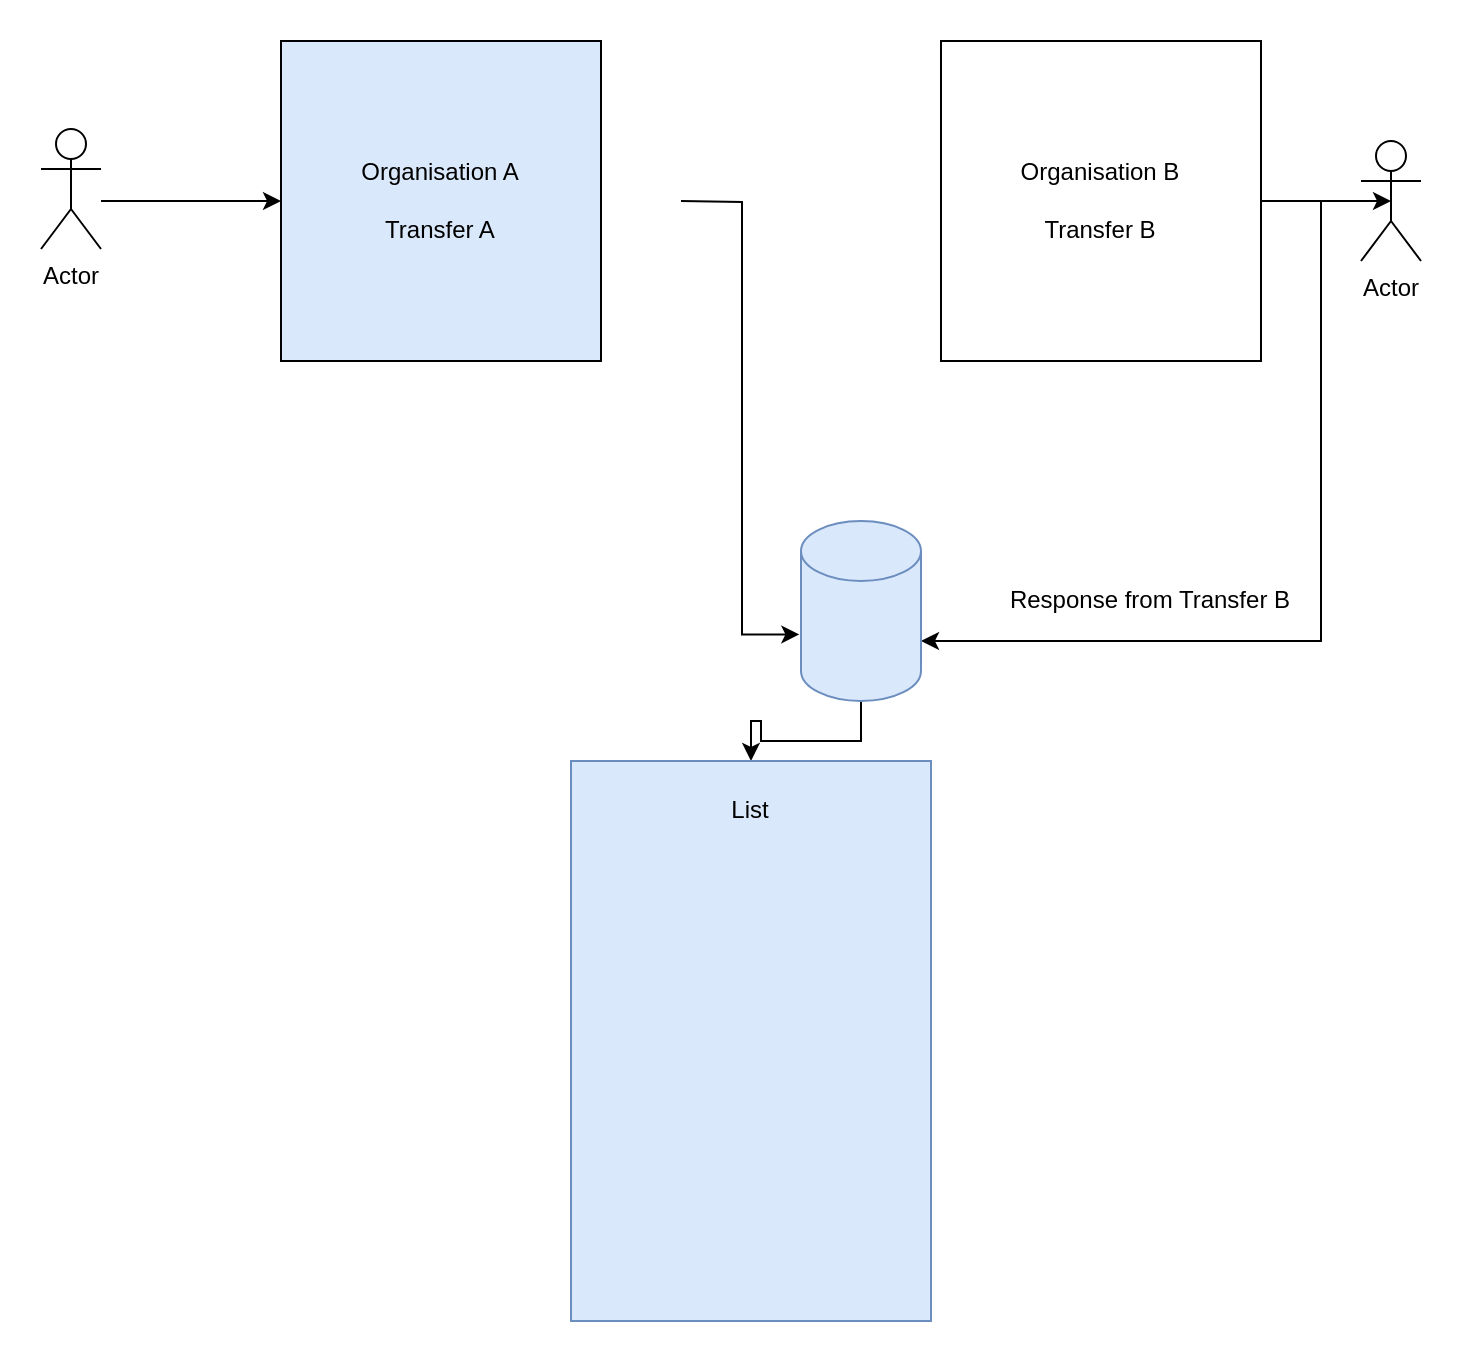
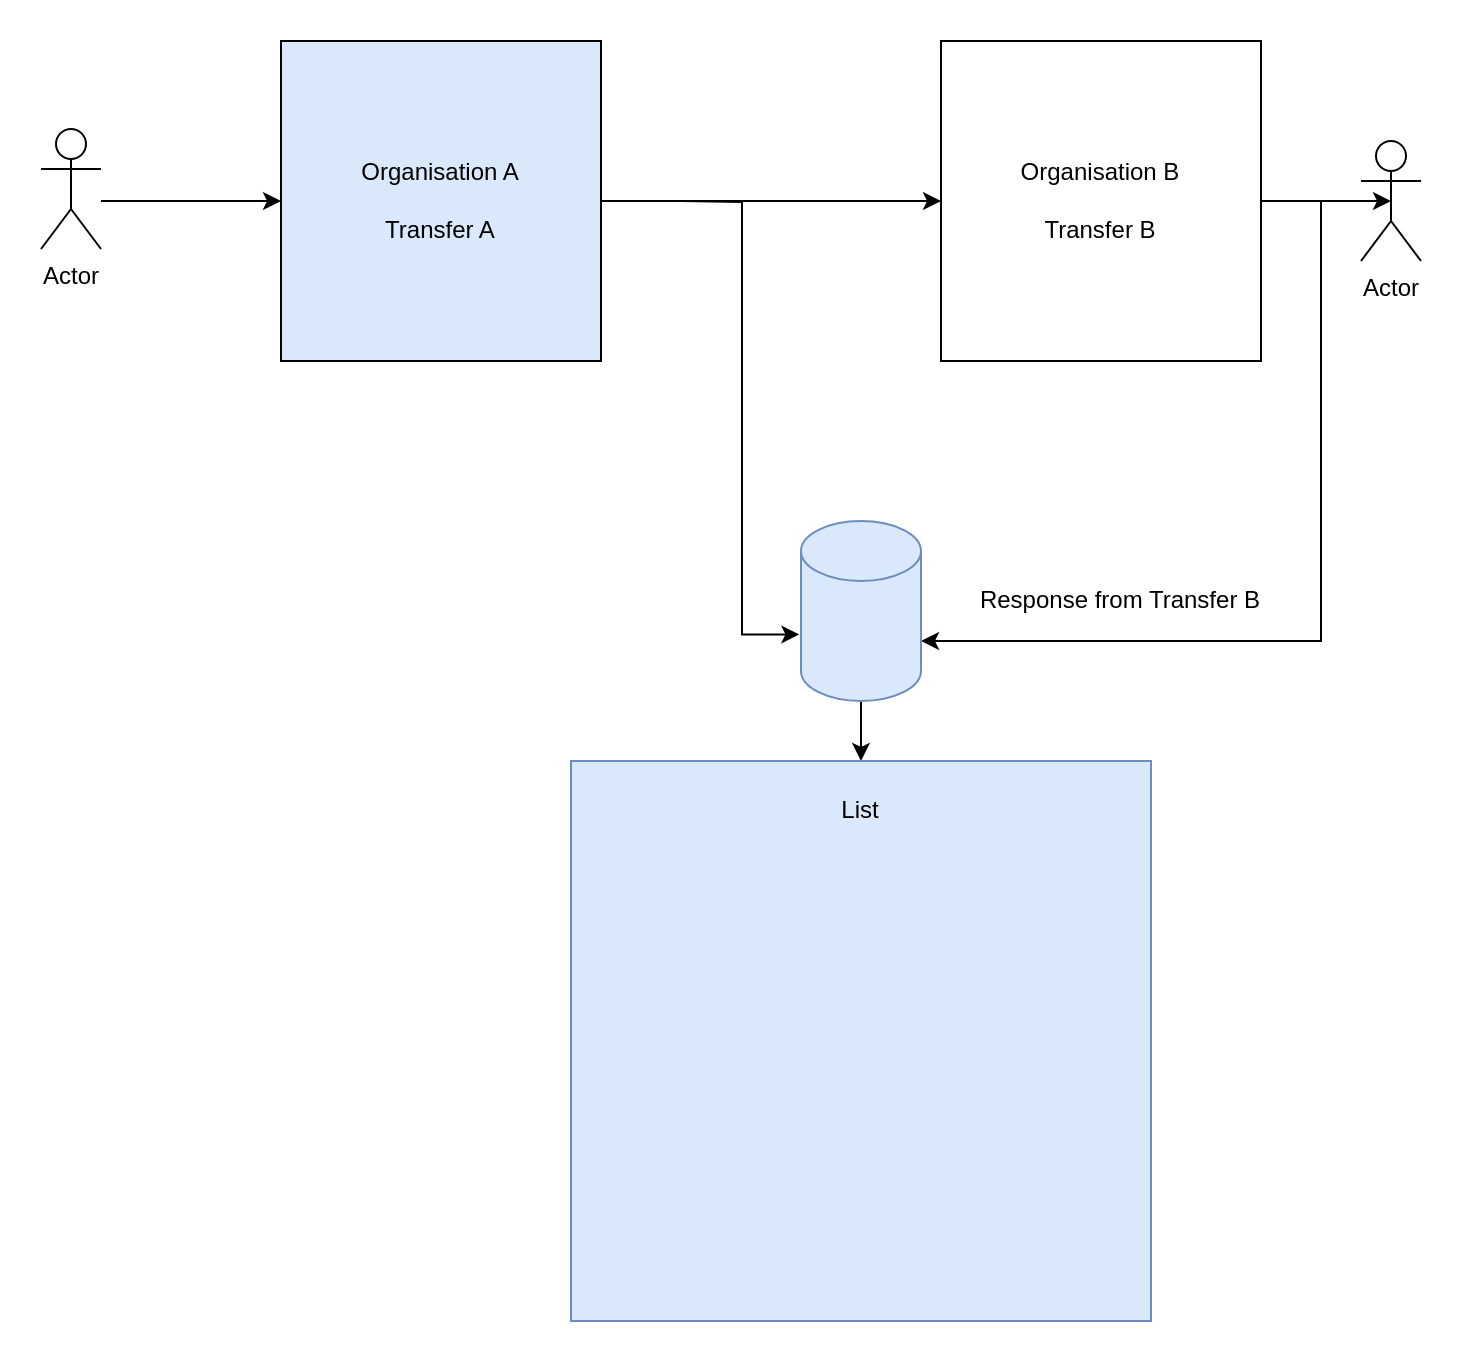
edge "Organisation A Transfer A" -> "Organisation B Transfer B": added
node "Response from Transfer B": moved (1151, 601) -> (1121, 601)
node "List": size 360x560 -> 580x560
